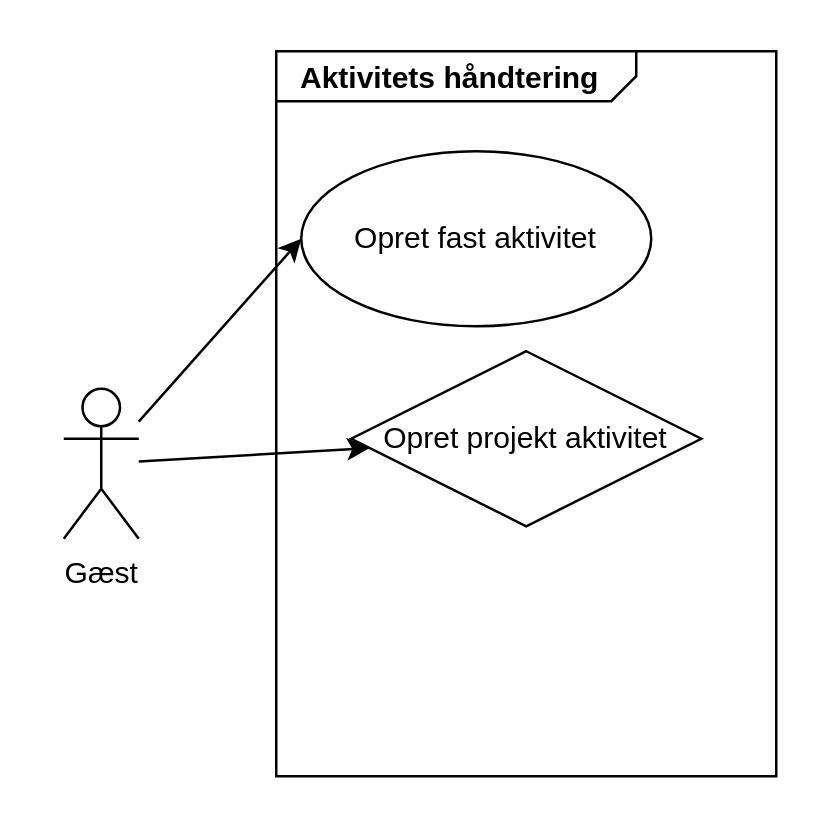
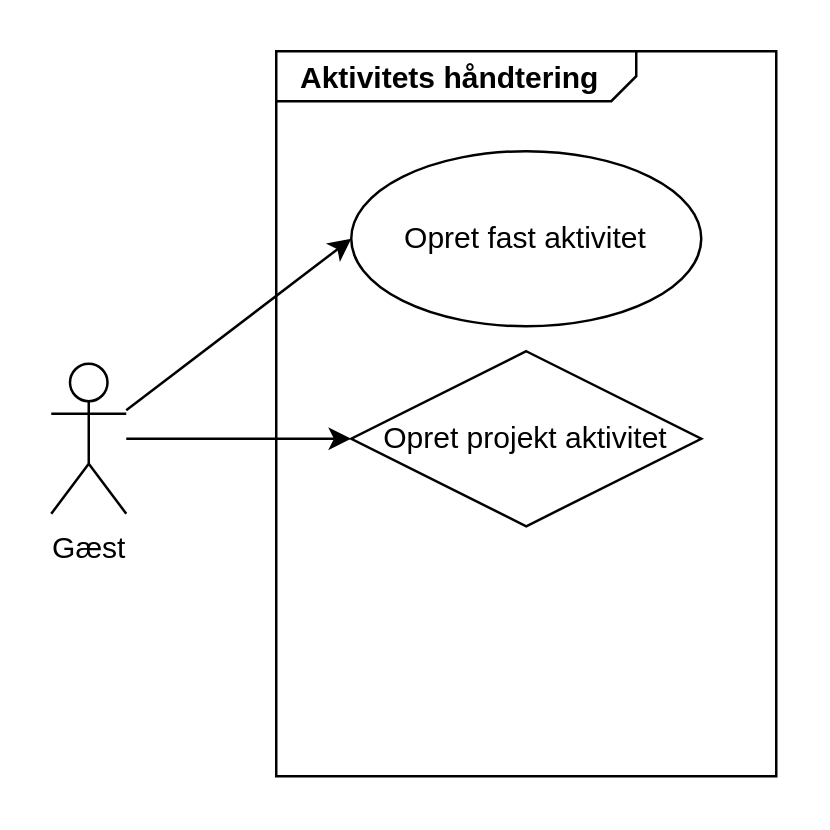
node "Opret fast aktivitet": moved (476, 239) -> (526, 239)
node "Gæst": moved (101, 464) -> (89, 439)
